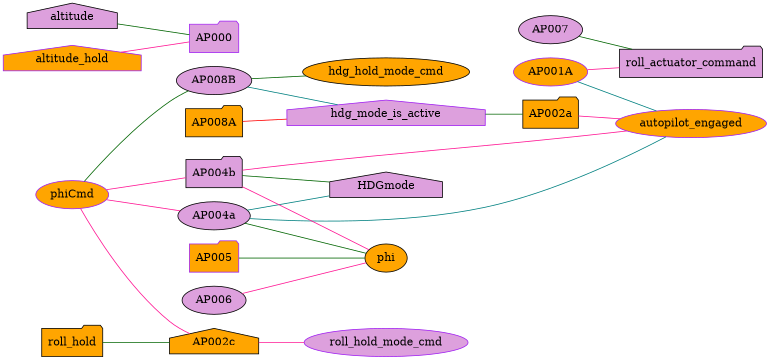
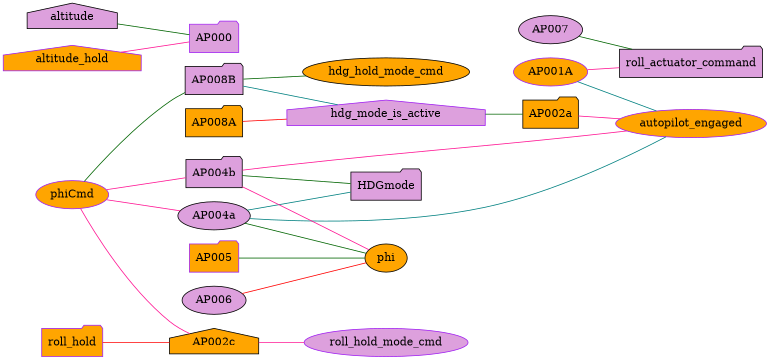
node "AP008B": shape ellipse -> folder
node "HDGmode": shape house -> folder
edge "phi" -- "AP006": color deeppink -> red
node "roll_hold": color black -> purple
edge "roll_hold" -- "AP002c": color darkgreen -> red
